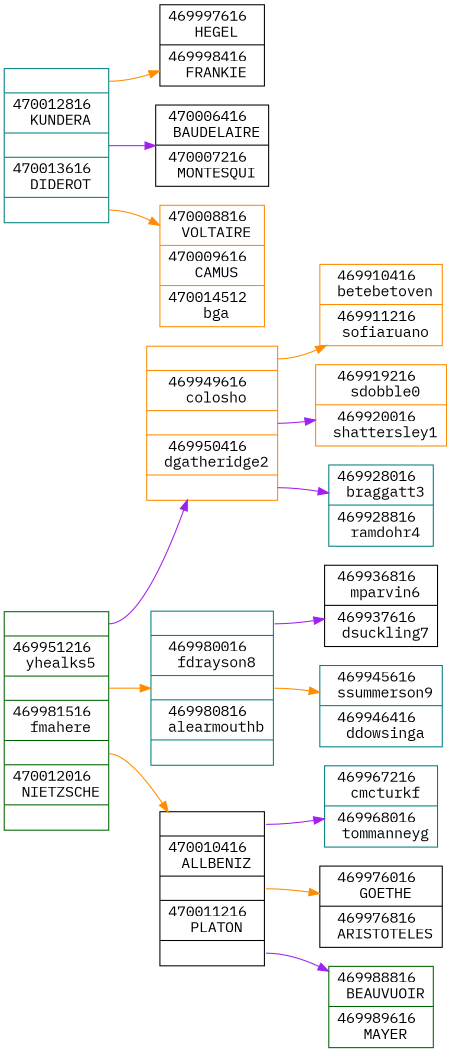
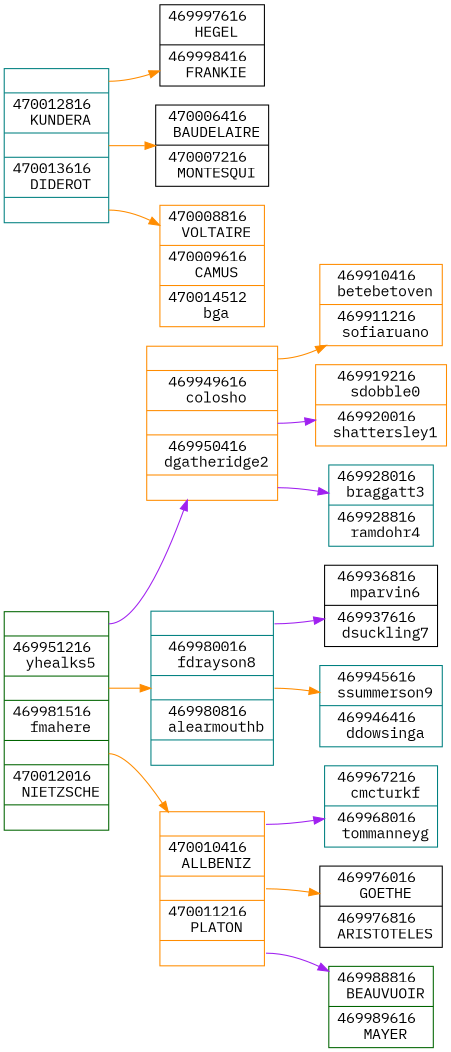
edge "470012816" -> "470006416": color purple -> darkorange
node "470010416": color black -> darkorange
